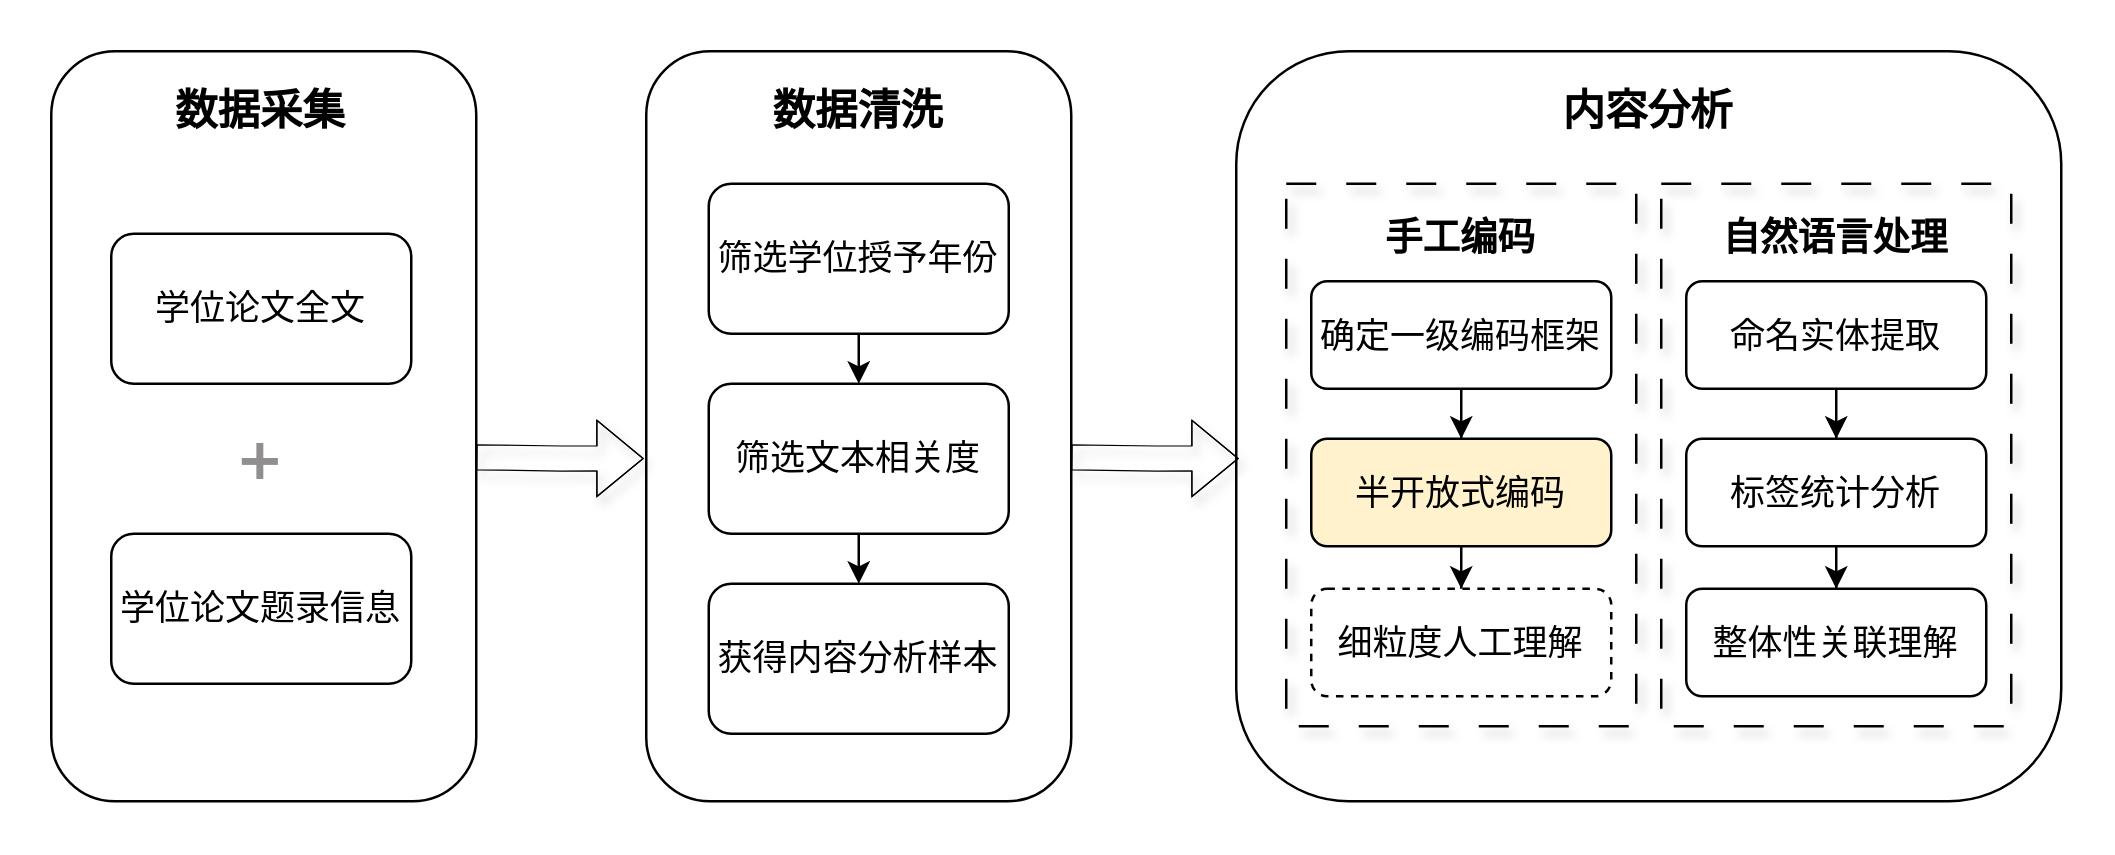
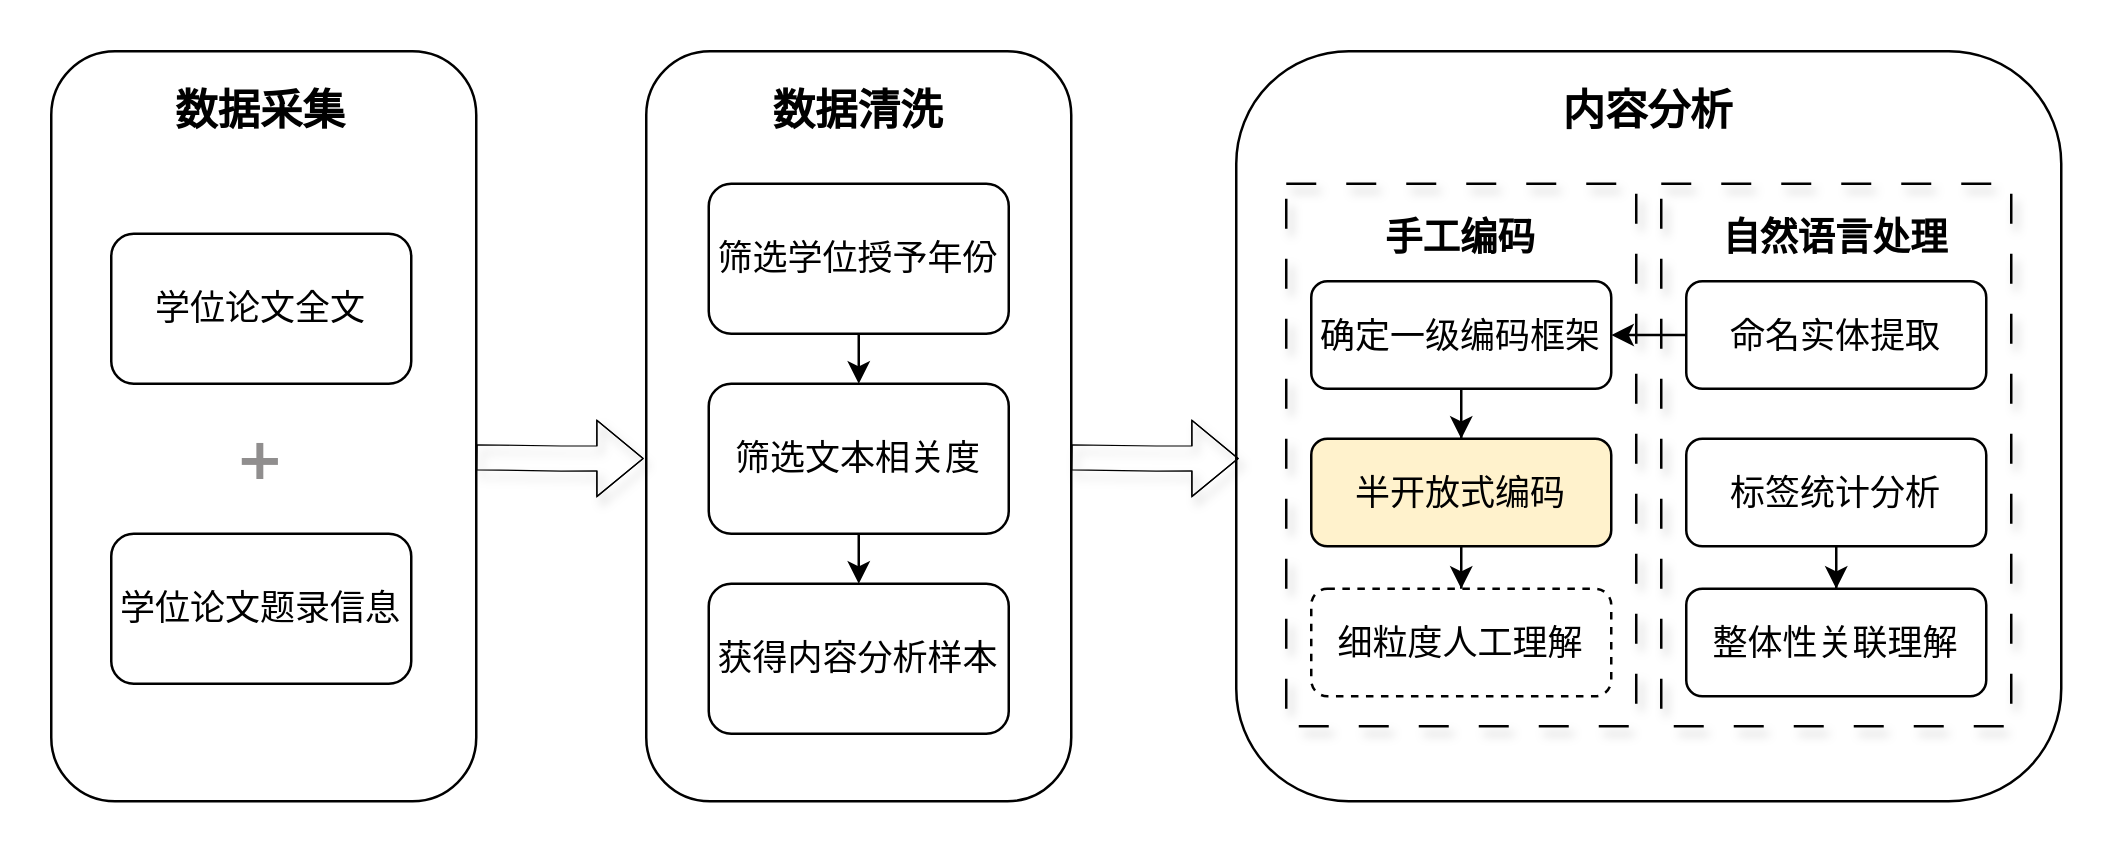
edge "命名实体提取" -> "标签统计分析": now "命名实体提取" -> "确定一级编码框架"
